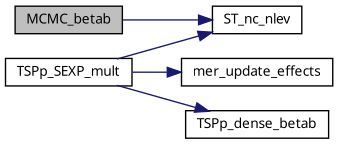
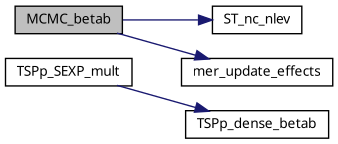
edge "TSPp_SEXP_mult" -> "ST_nc_nlev": removed
edge "TSPp_SEXP_mult" -> "mer_update_effects": now "MCMC_betab" -> "mer_update_effects"
